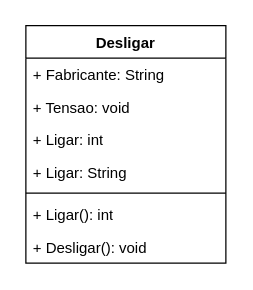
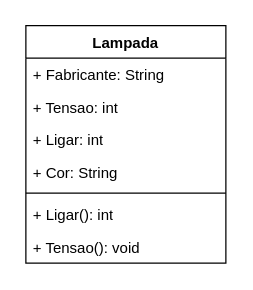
node "Desligar": label "Desligar" -> "Lampada"
node "+ Tensao: void": label "+ Tensao: void" -> "+ Tensao: int"
node "+ Ligar: String": label "+ Ligar: String" -> "+ Cor: String"
node "+ Desligar(): void": label "+ Desligar(): void" -> "+ Tensao(): void"
